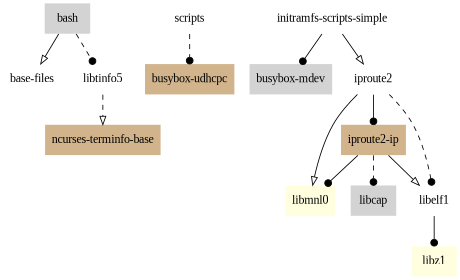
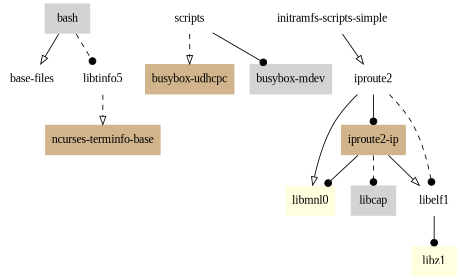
edge "scripts" -> "busybox-udhcpc": arrowhead dot -> onormal
edge "initramfs-scripts-simple" -> "busybox-mdev": now "scripts" -> "busybox-mdev"
